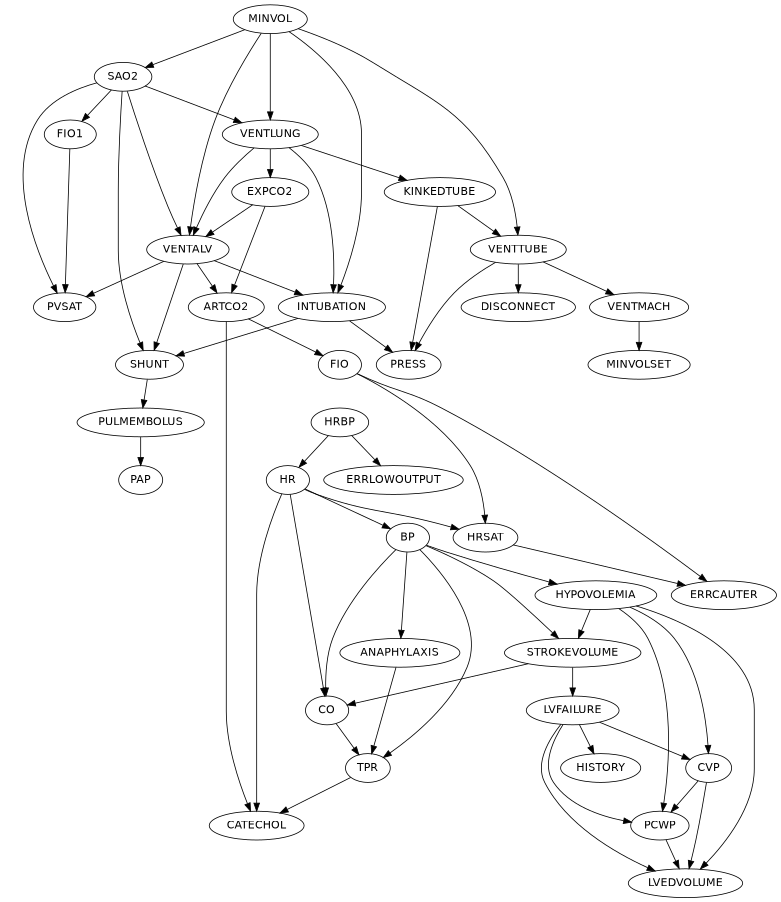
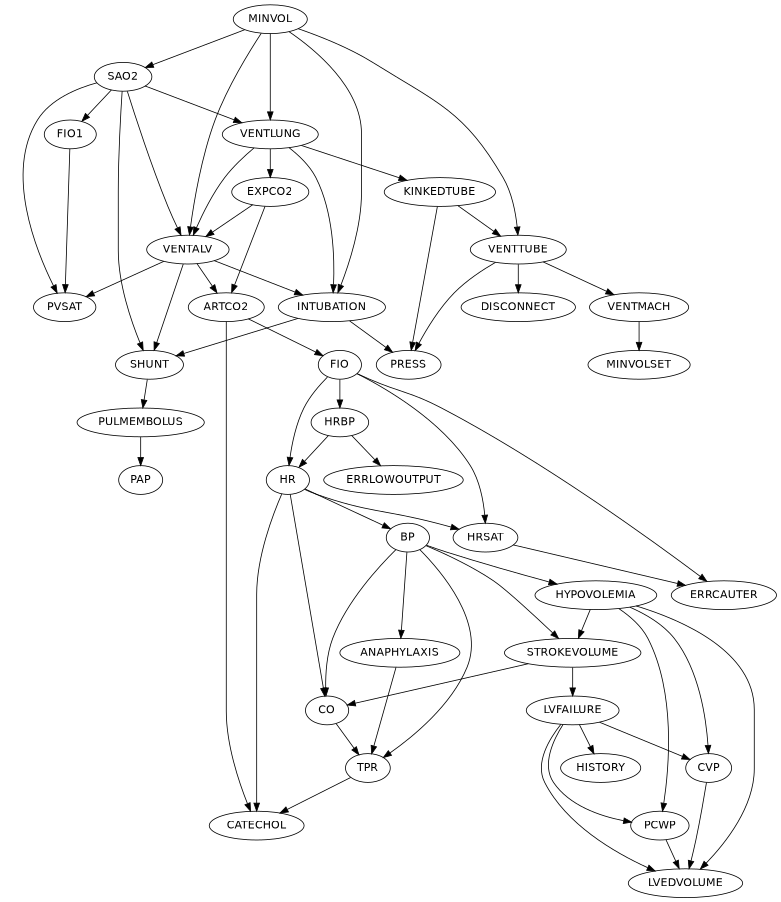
edge "FIO" -> "HRBP": added
edge "FIO" -> "HR": added
edge "CVP" -> "PCWP": removed
